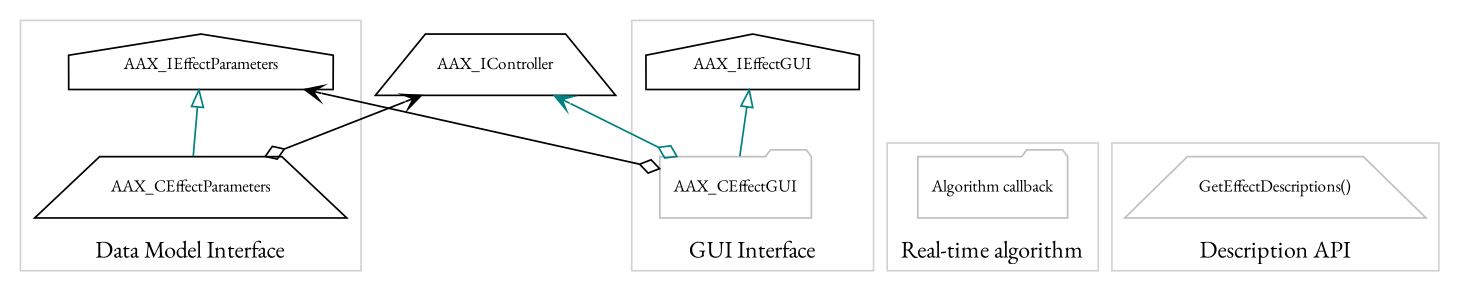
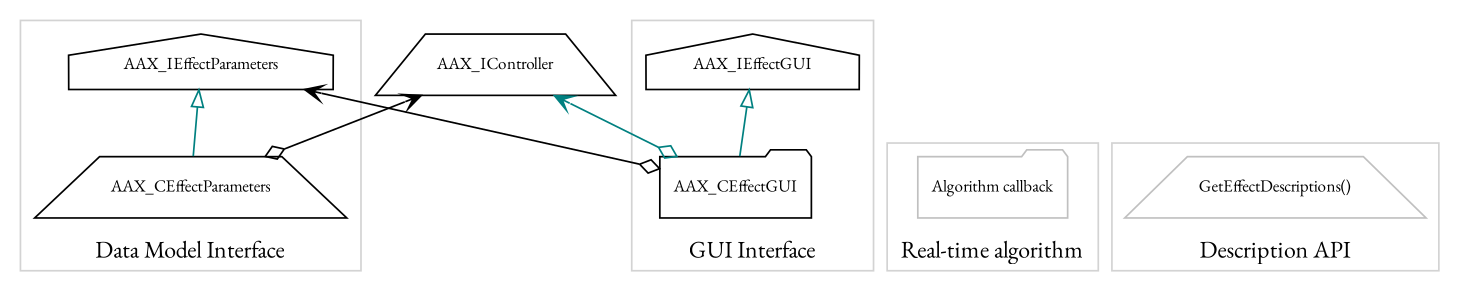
node "AAX_CEffectGUI": color gray -> black
